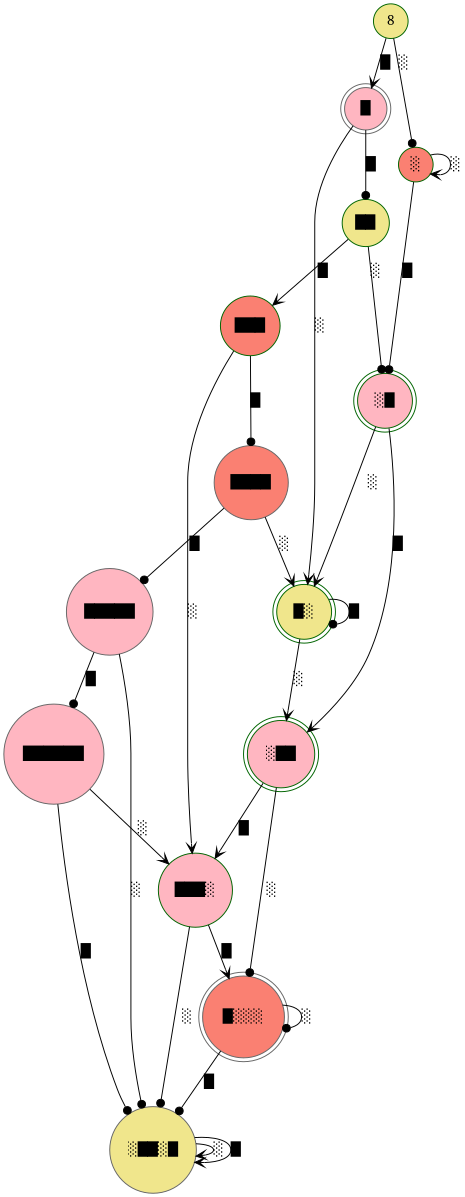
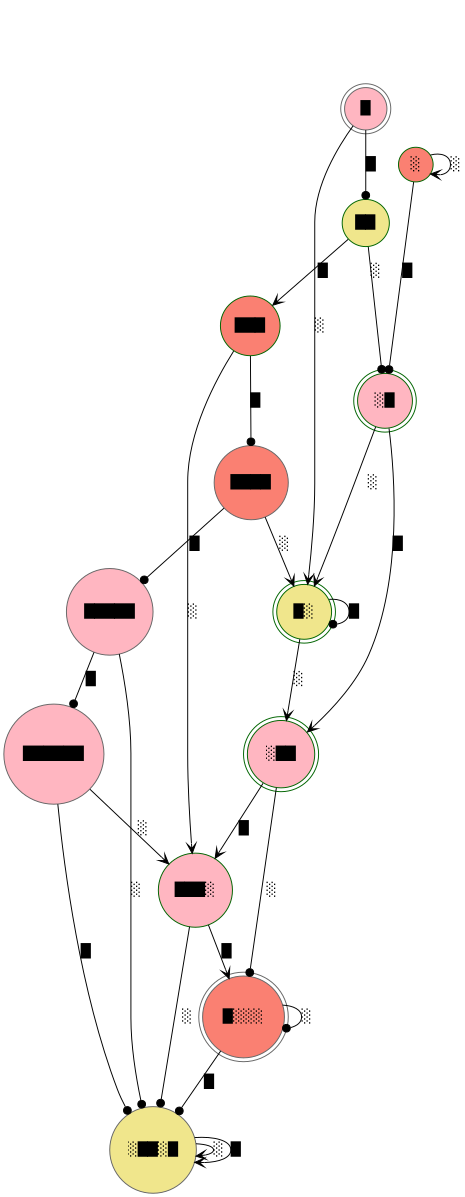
node "8": removed
